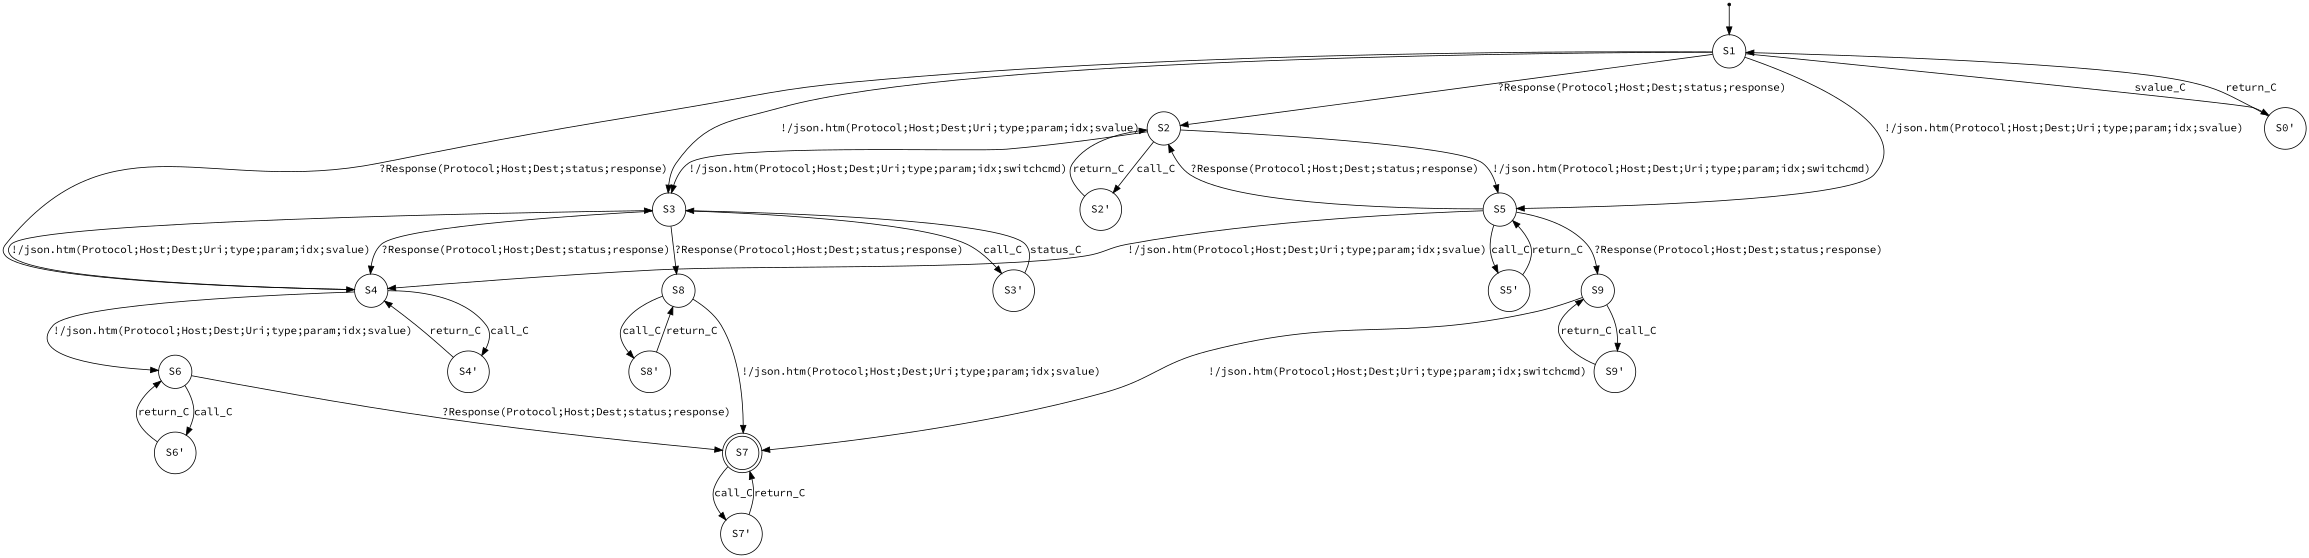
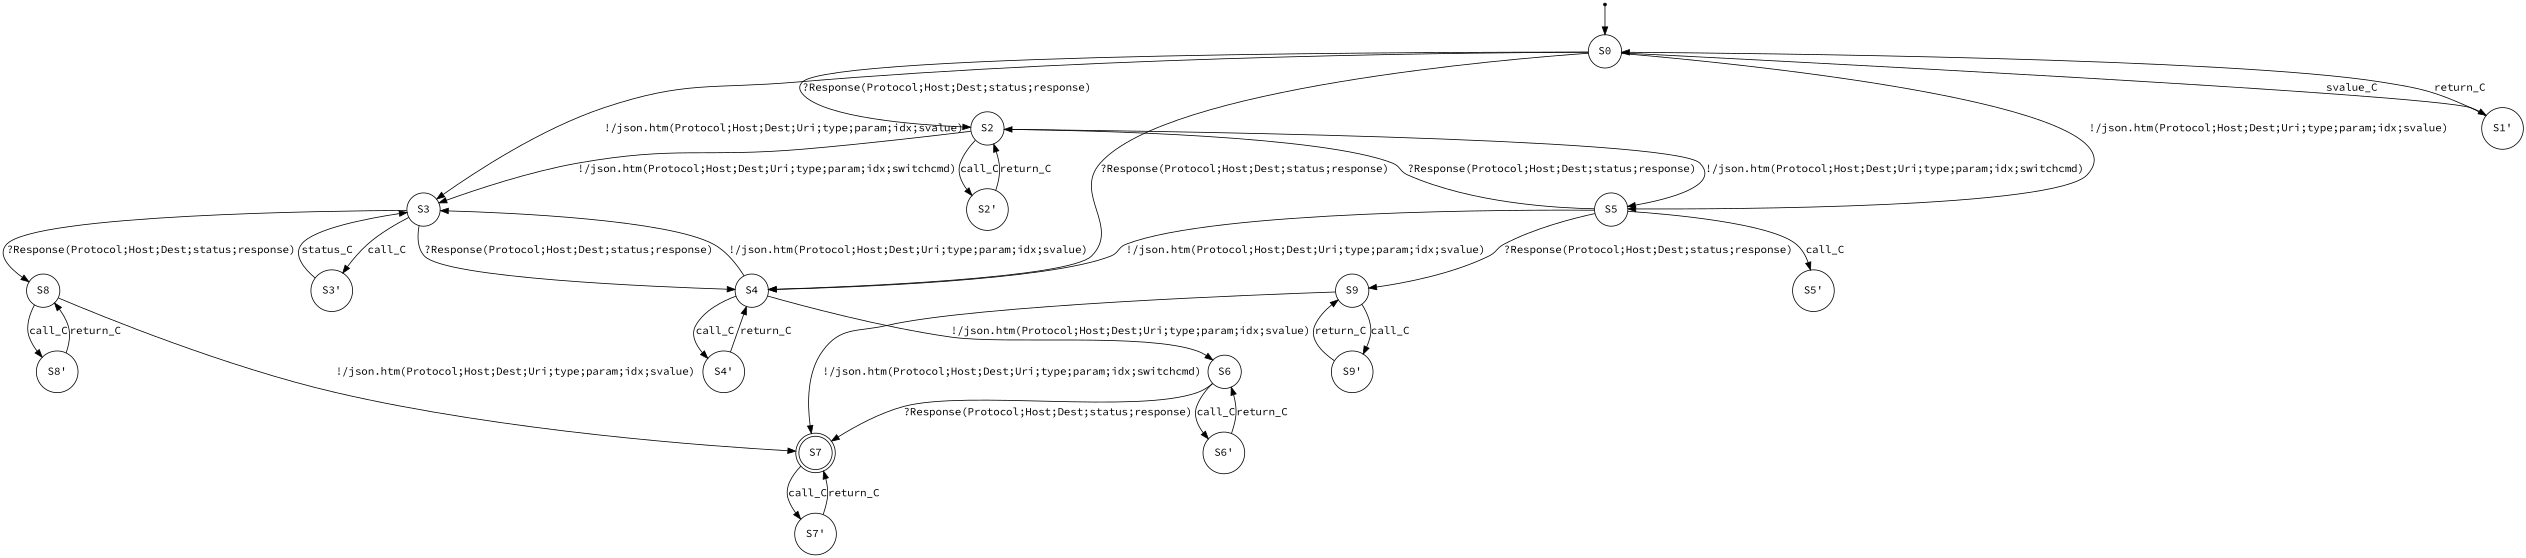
node "S1": label "S1" -> "S0"
node "S0'": label "S0'" -> "S1'"
edge "S5'" -> "S5": removed, label "return_C"
